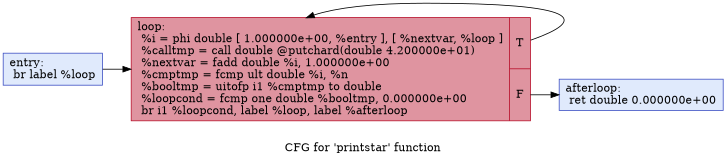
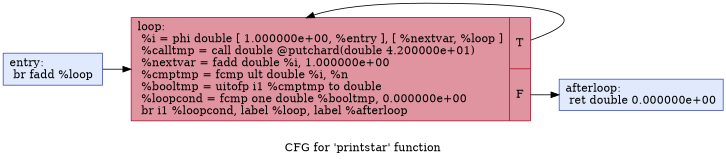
node "entry:": text "br label %loop" -> "br fadd %loop"
